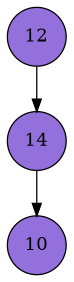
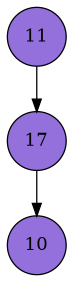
node "12": label "12" -> "11"
node "14": label "14" -> "17"
